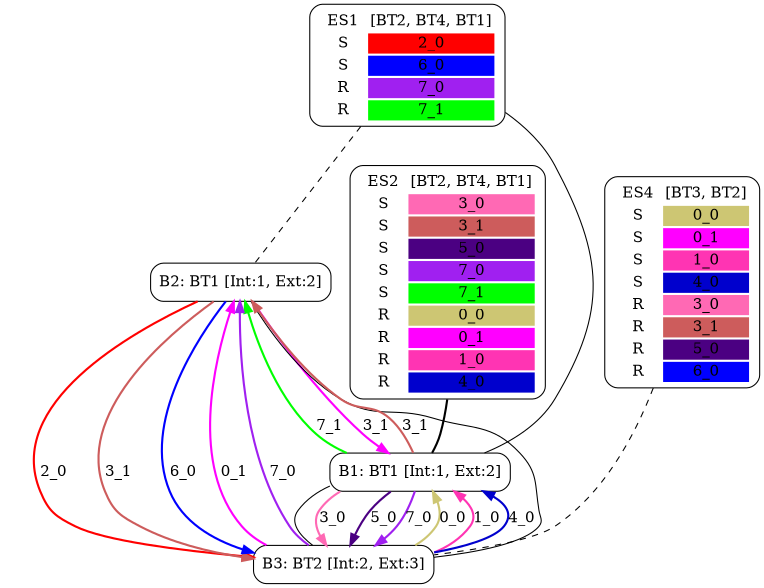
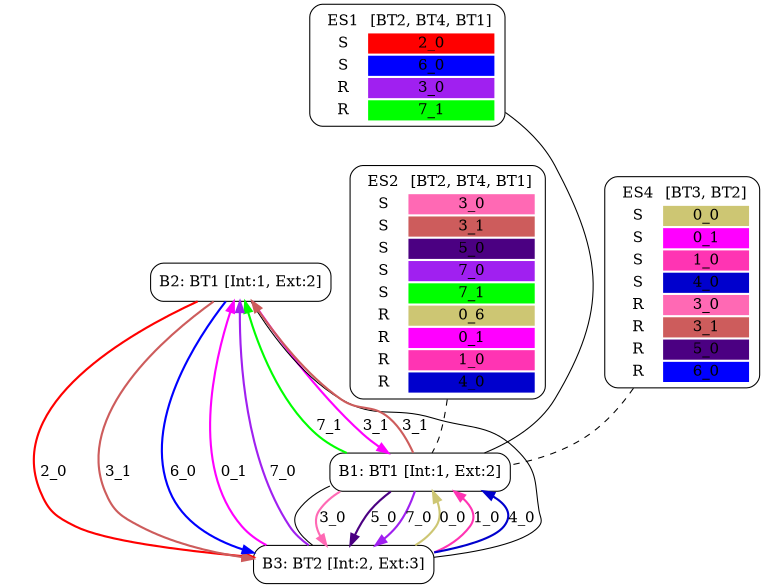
node "ES1": text "7_0" -> "3_0"
edge "ES1" -- "B2: BT1 [Int:1, Ext:2]": removed
node "ES2": text "0_0" -> "0_6"
edge "ES2" -- "B1: BT1 [Int:1, Ext:2]": style bold -> dashed
edge "ES4" -- "B3: BT2 [Int:2, Ext:3]": now "ES4" -- "B1: BT1 [Int:1, Ext:2]"
